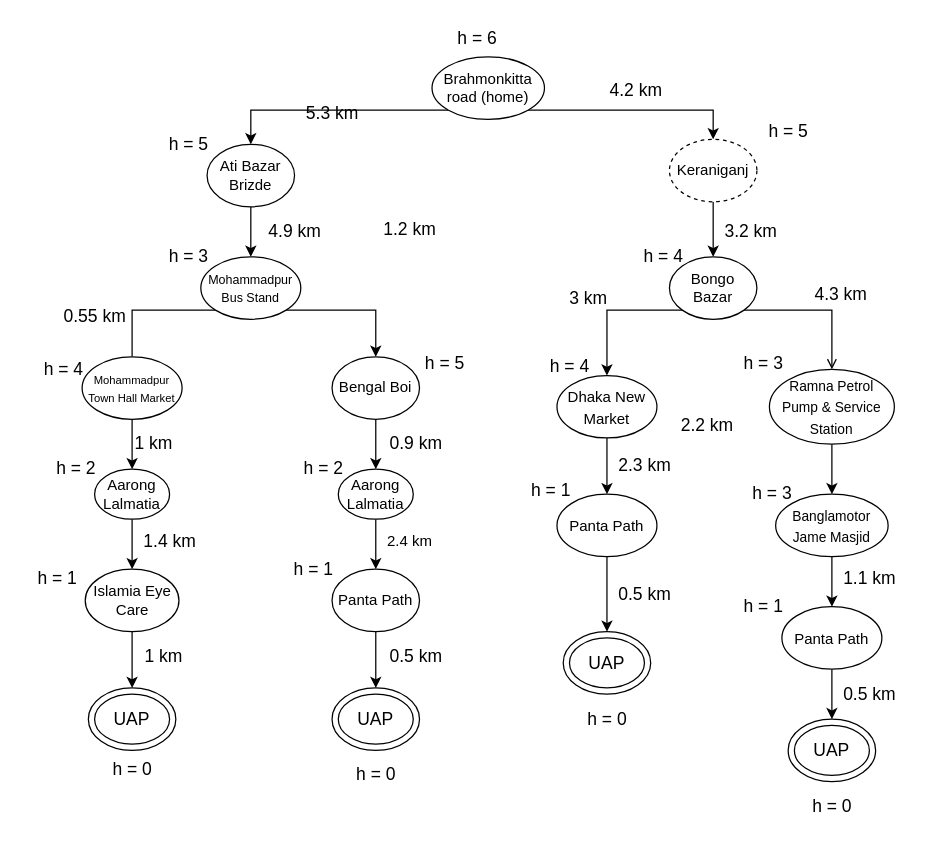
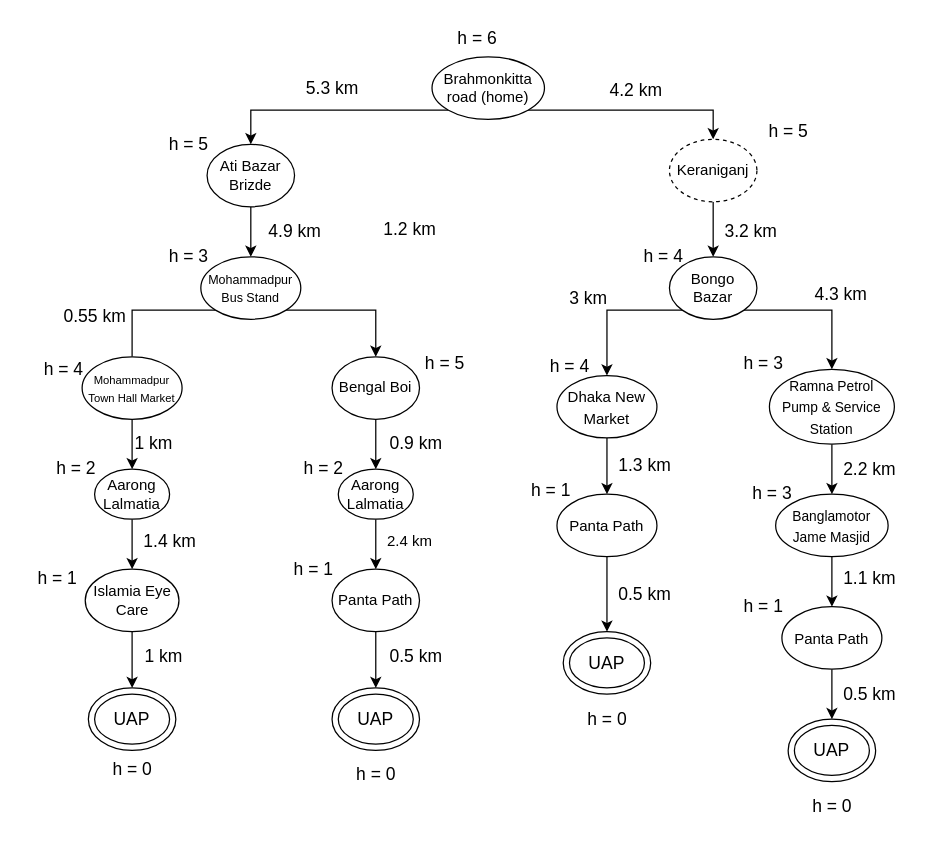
node "5.3 km": moved (332, 113) -> (332, 88)
edge "Bongo Bazar" -> "Ramna Petrol Pump & Service Station": arrowhead open -> classic
node "2.2 km": moved (707, 426) -> (869, 469)
node "2.3 km": label "2.3 km" -> "1.3 km"
